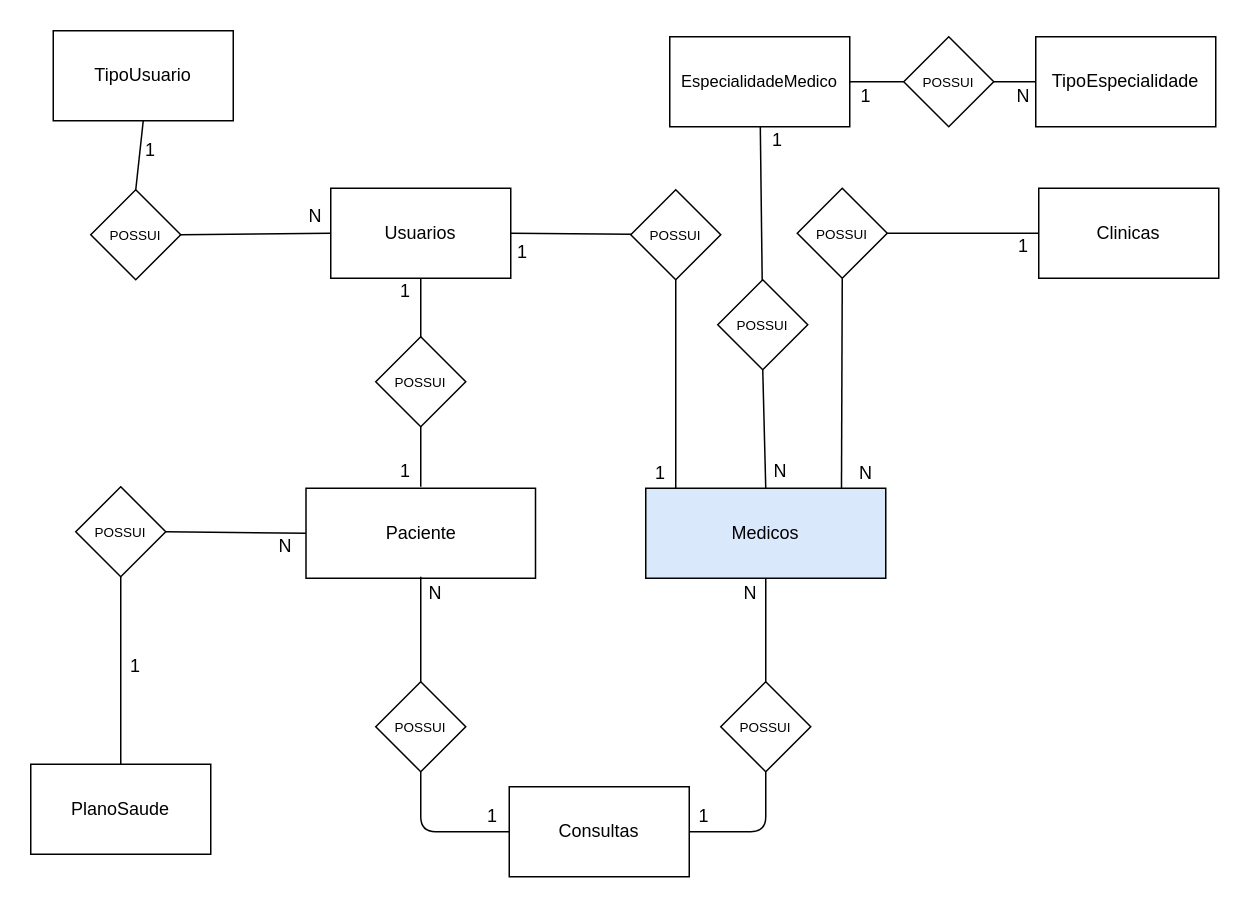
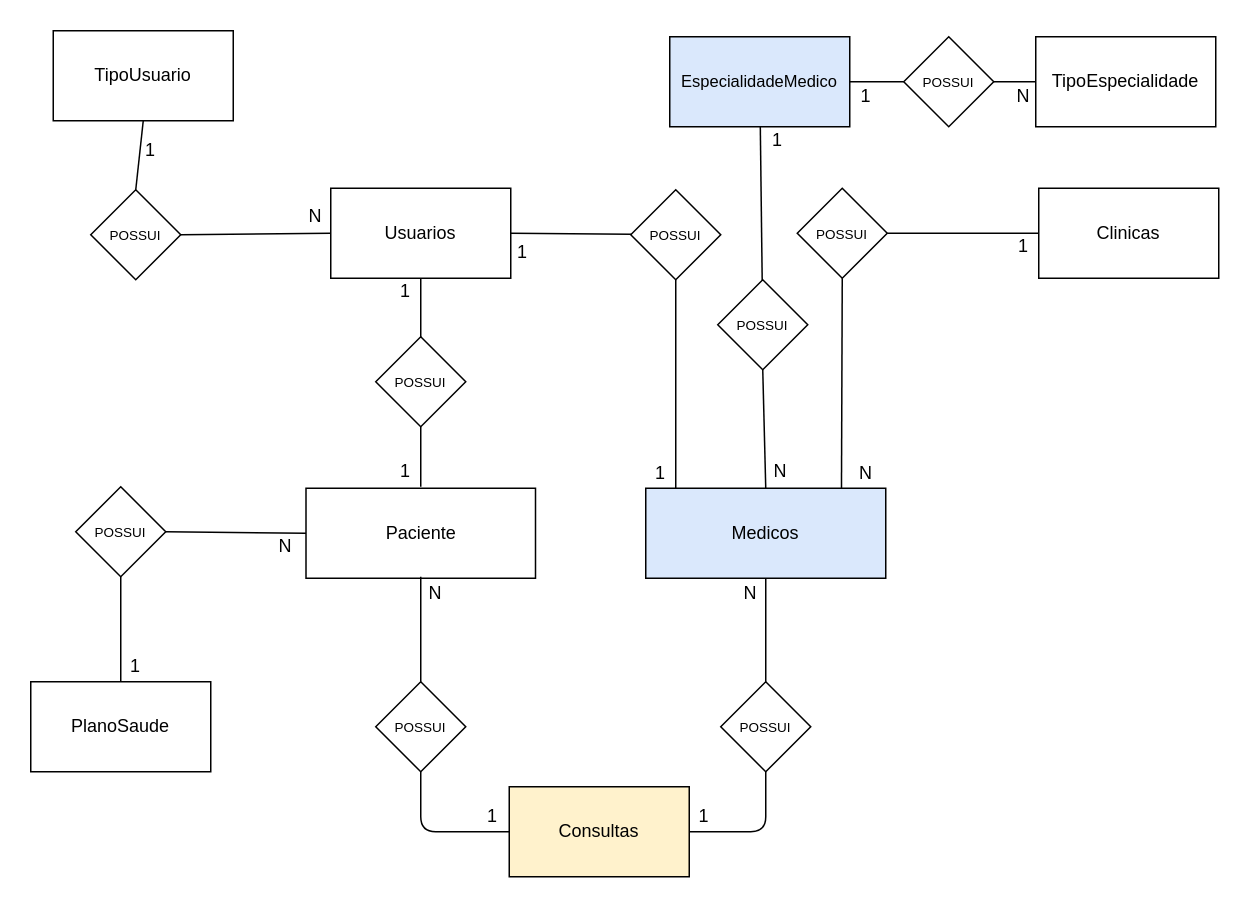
node "EspecialidadeMedico": fillcolor #ffffff -> #dae8fc
node "PlanoSaude": moved (121, 809) -> (121, 727)
node "Consultas": fillcolor #ffffff -> #fff2cc
